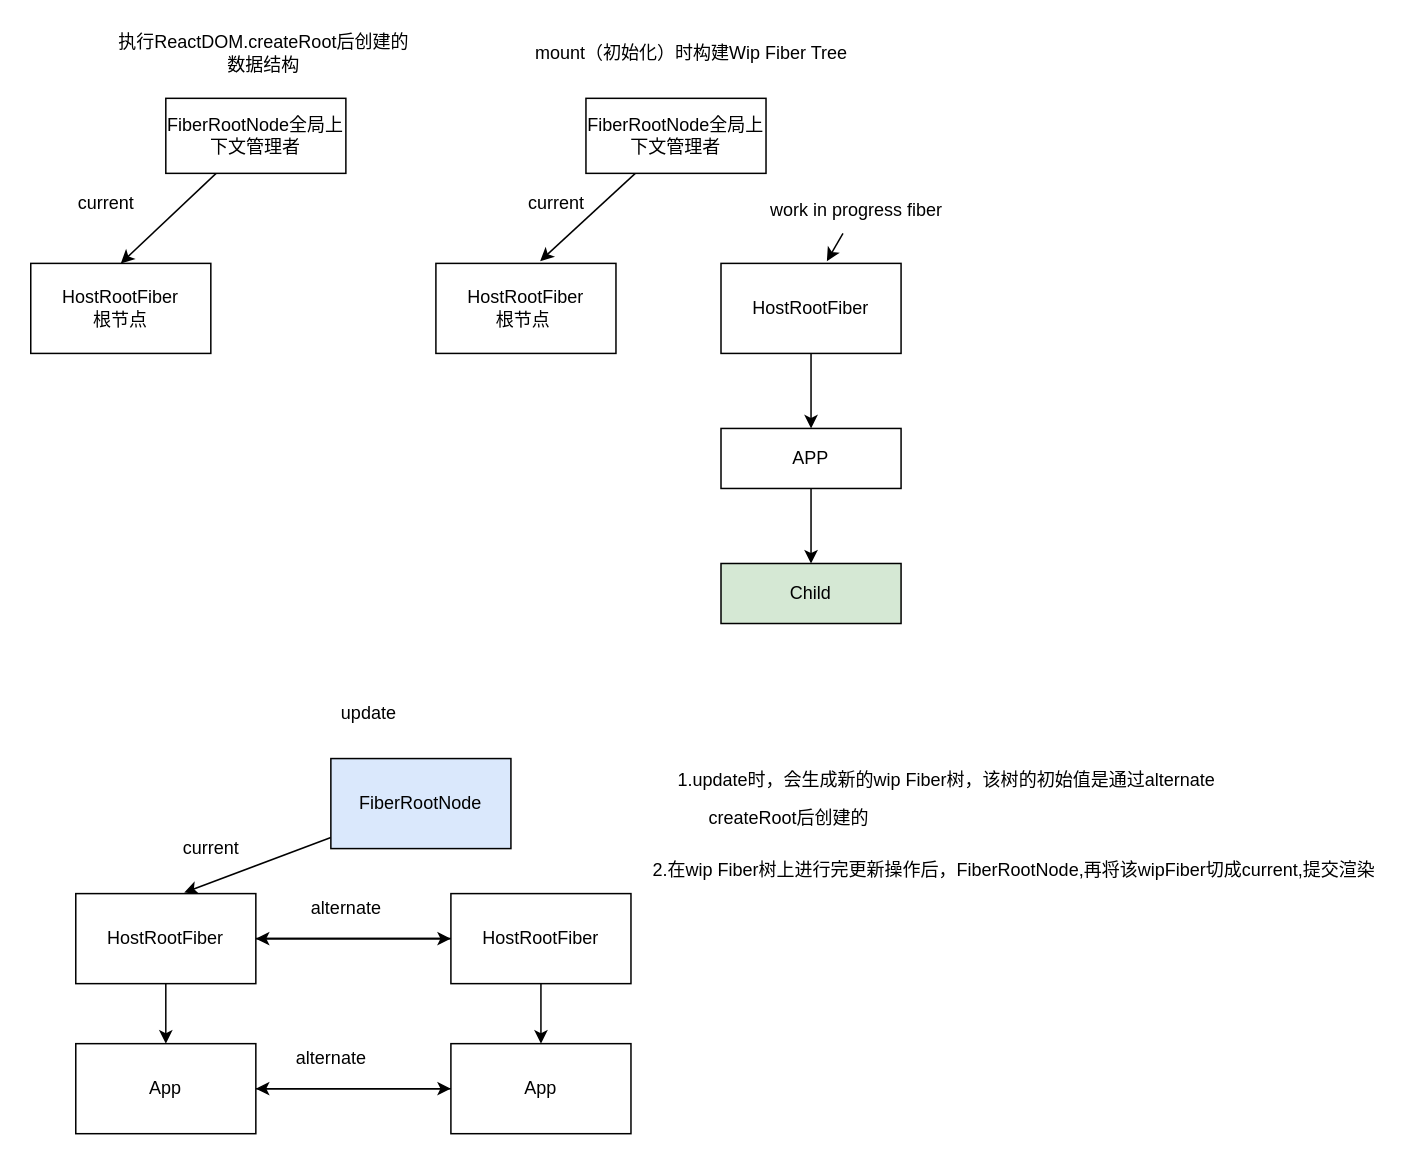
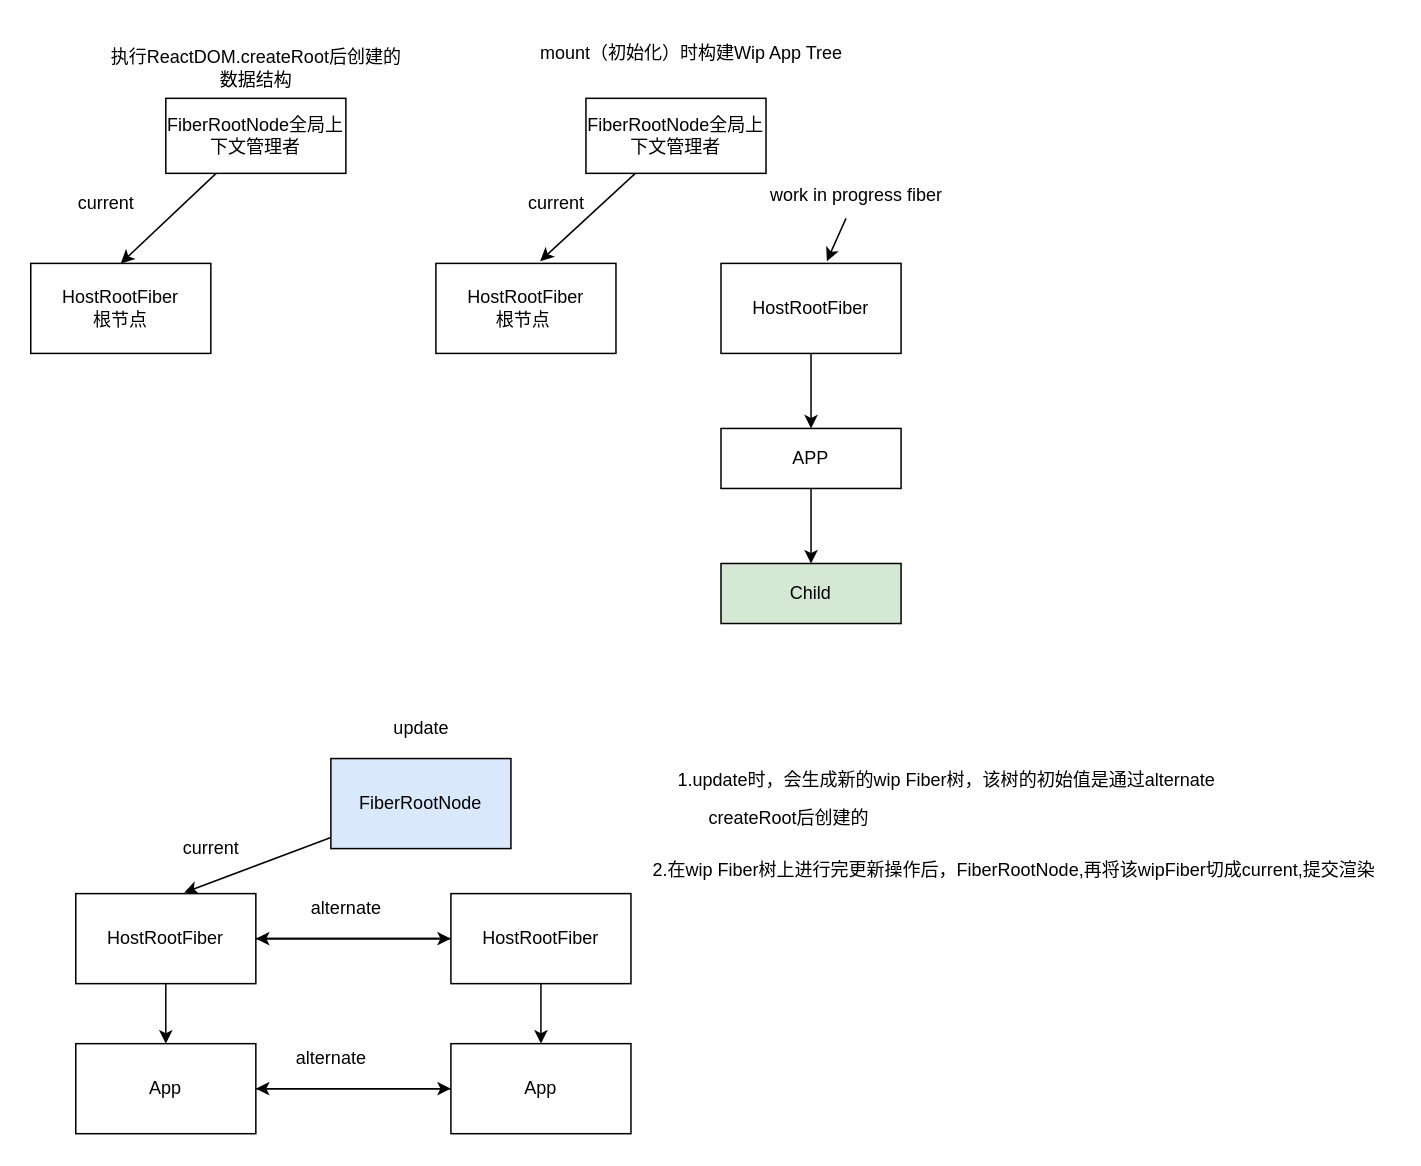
node "执行ReactDOM.createRoot后创建的 数据结构": moved (263, 53) -> (256, 68)
node "mount（初始化）时构建Wip Fiber Tree": label "mount（初始化）时构建Wip Fiber Tree" -> "mount（初始化）时构建Wip App Tree"
node "work in progress fiber": moved (856, 211) -> (856, 196)
node "update": moved (368, 713) -> (421, 728)
